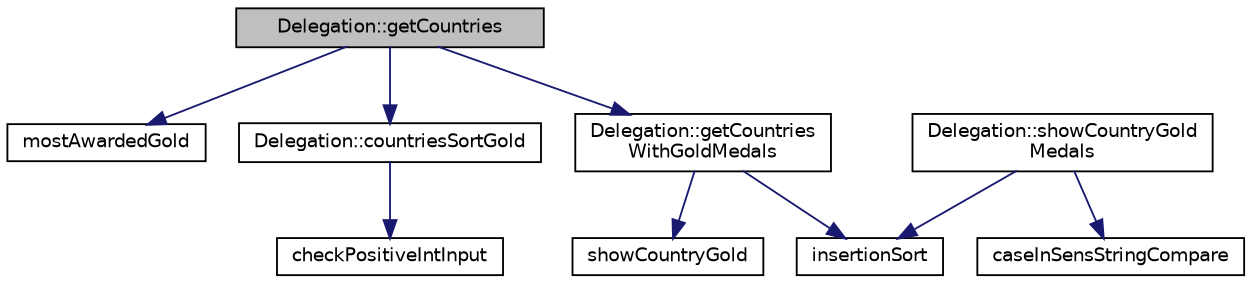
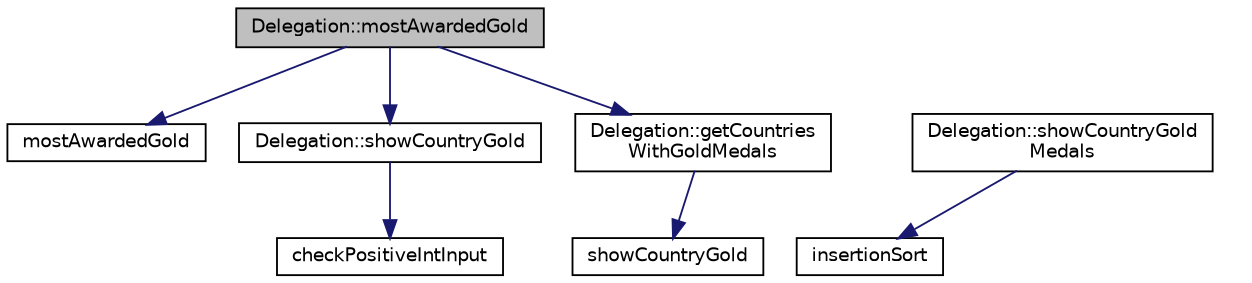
node "Delegation::getCountries": label "Delegation::getCountries" -> "Delegation::mostAwardedGold"
node "Delegation::countriesSortGold": label "Delegation::countriesSortGold" -> "Delegation::showCountryGold"
edge "Delegation::getCountries WithGoldMedals" -> "insertionSort": removed
node "caseInSensStringCompare": removed
